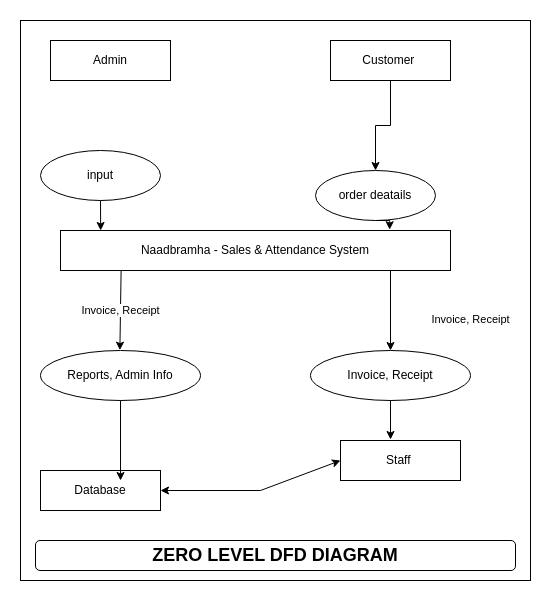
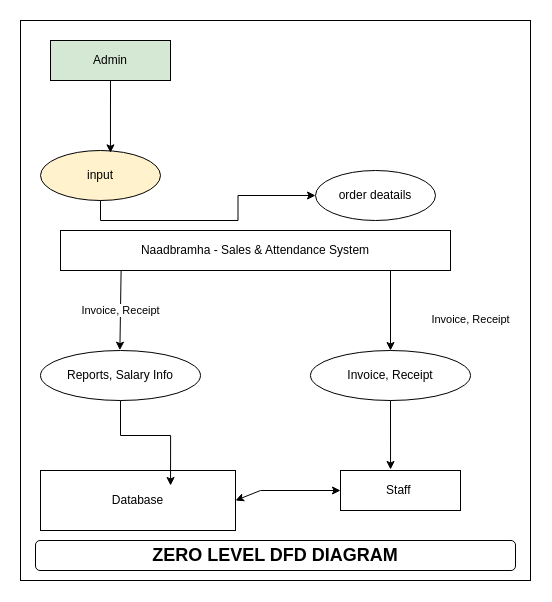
node "Admin": fillcolor #ffffff -> #d5e8d4
node "Customer": removed
edge "Admin" -> "input": added
edge "Customer" -> "order deatails": removed
node "input": fillcolor #ffffff -> #fff2cc
edge "input" -> "Naadbramha - Sales & Attendance System": now "input" -> "order deatails"
edge "order deatails" -> "Naadbramha - Sales & Attendance System": removed
node "Reports, Admin Info": label "Reports, Admin Info" -> "Reports, Salary Info"
node "Staff": moved (401, 461) -> (401, 491)
node "Database": size 120x40 -> 195x60
